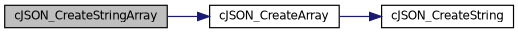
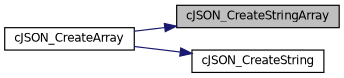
edge "cJSON_CreateStringArray" -> "cJSON_CreateArray": reversed
